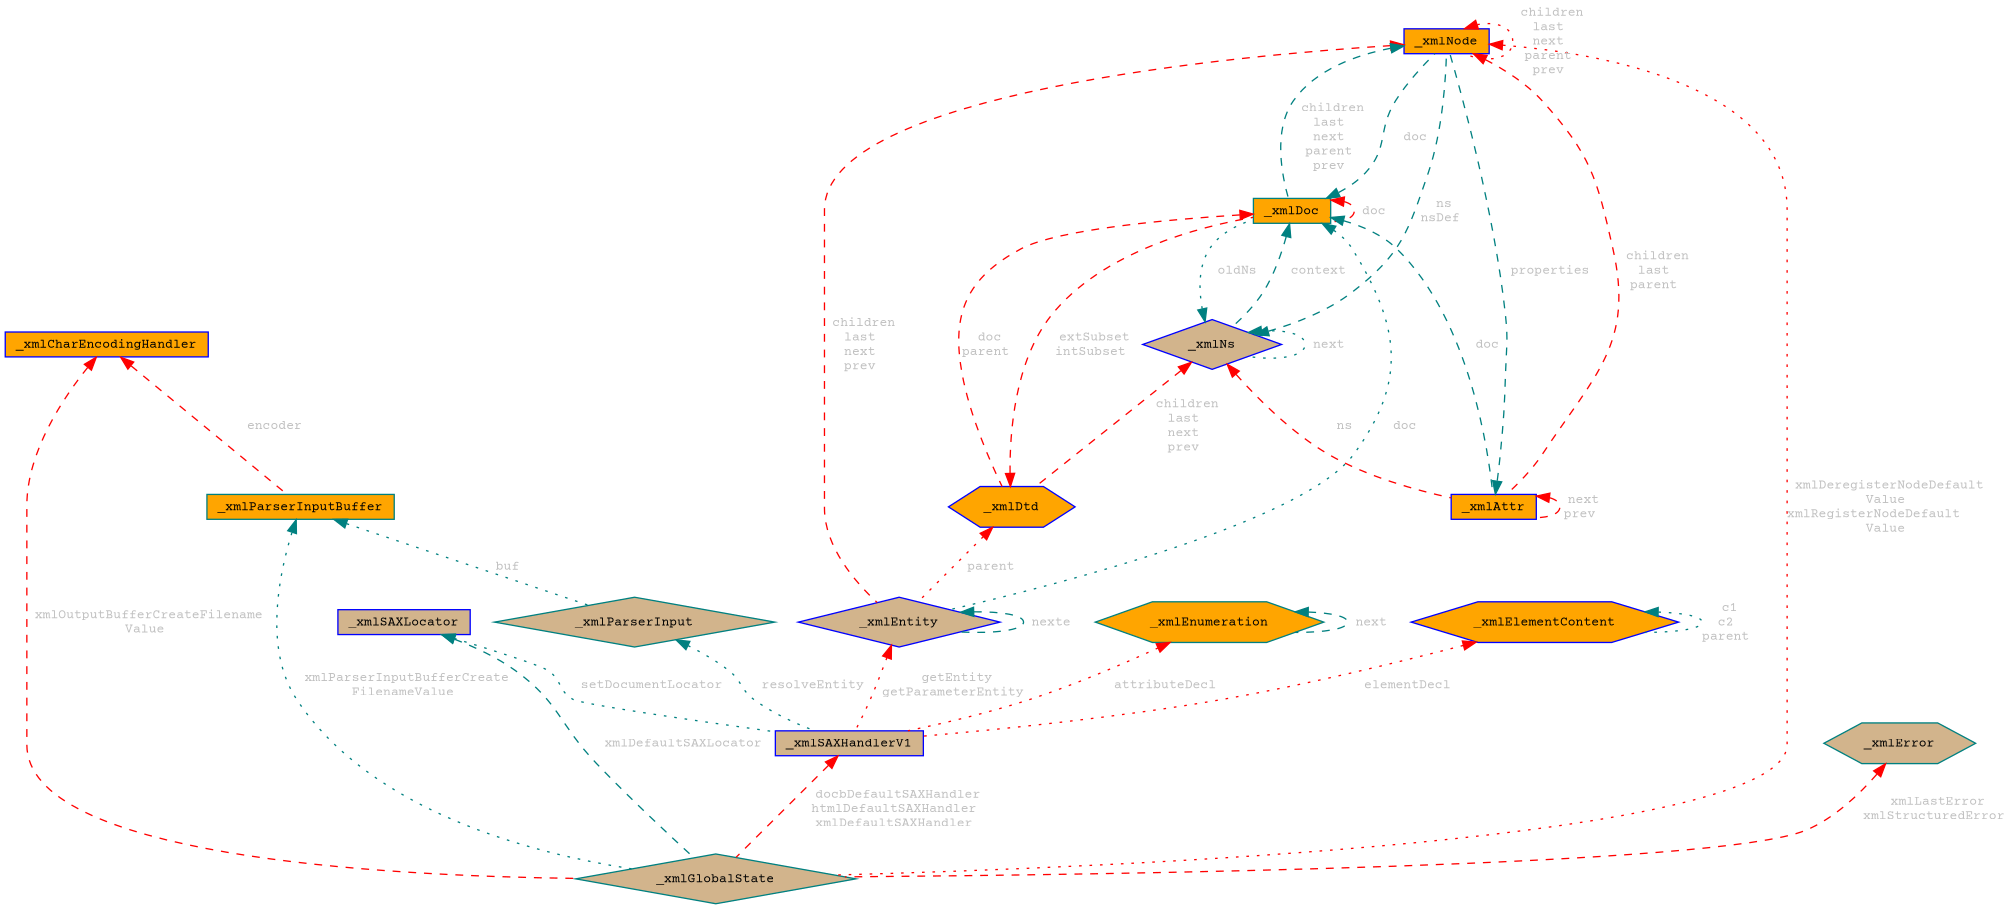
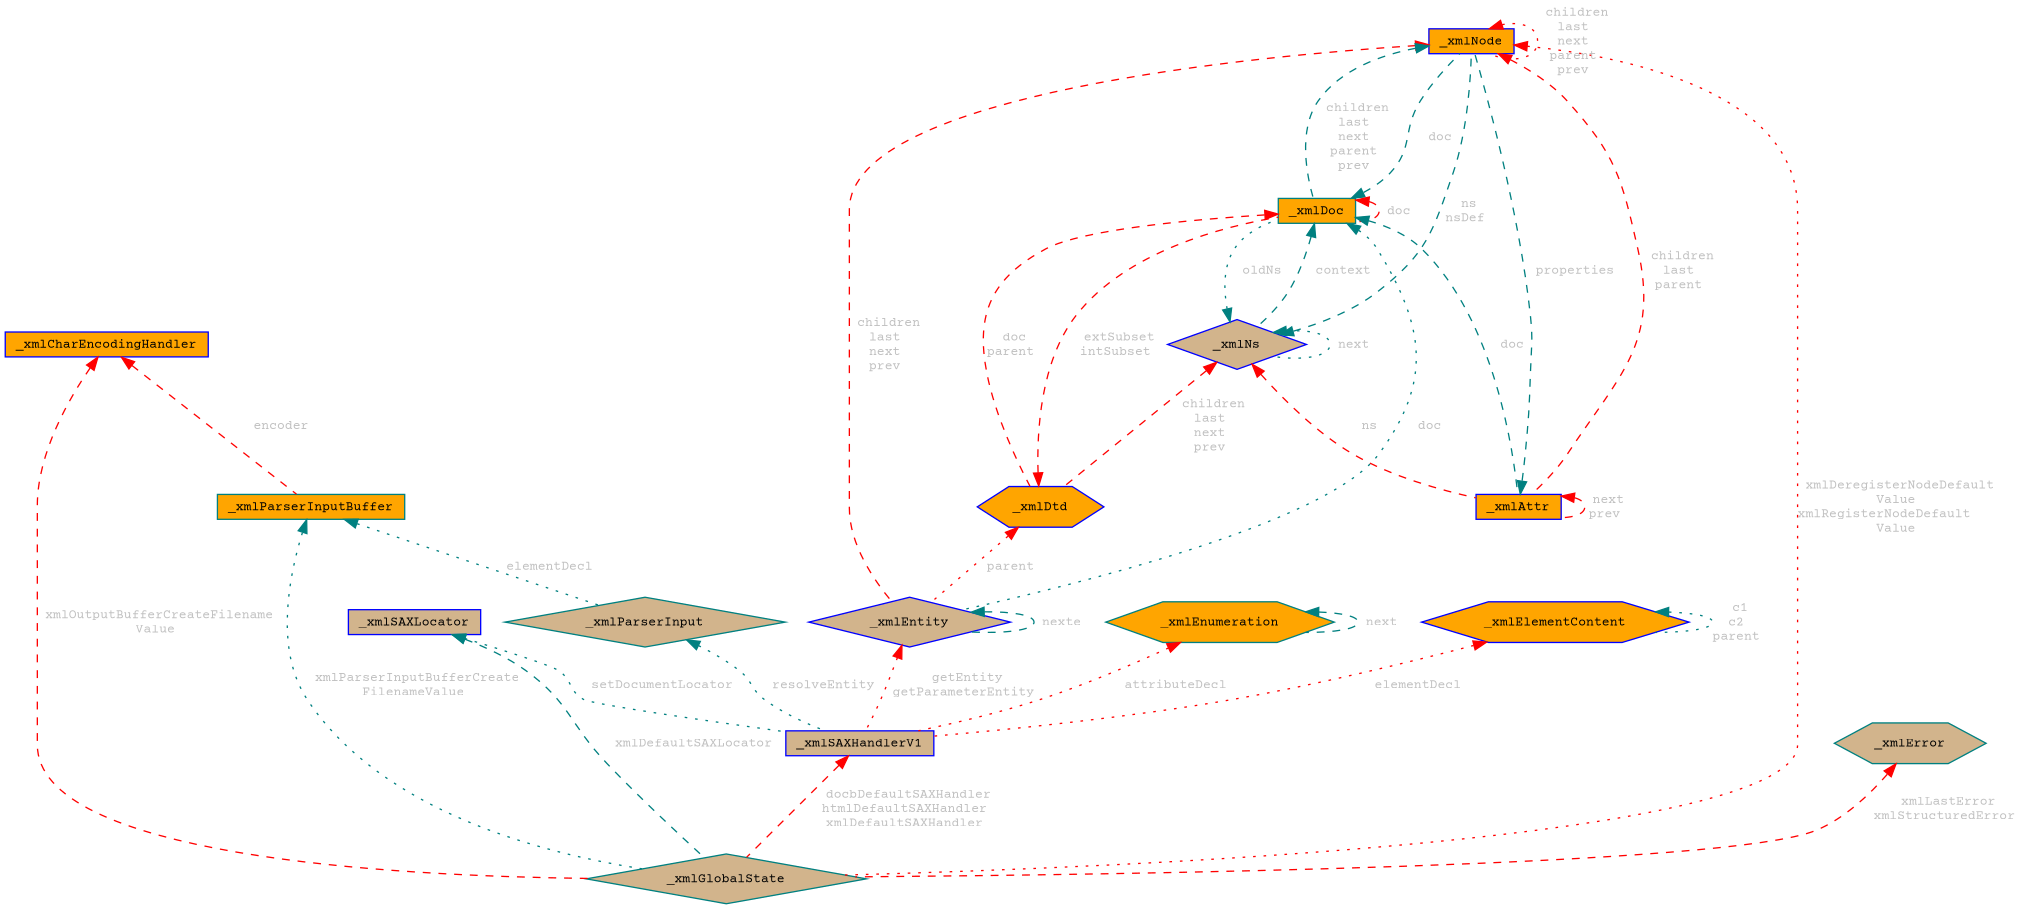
edge "_xmlParserInput" -> "_xmlParserInputBuffer": label " buf" -> " elementDecl"
